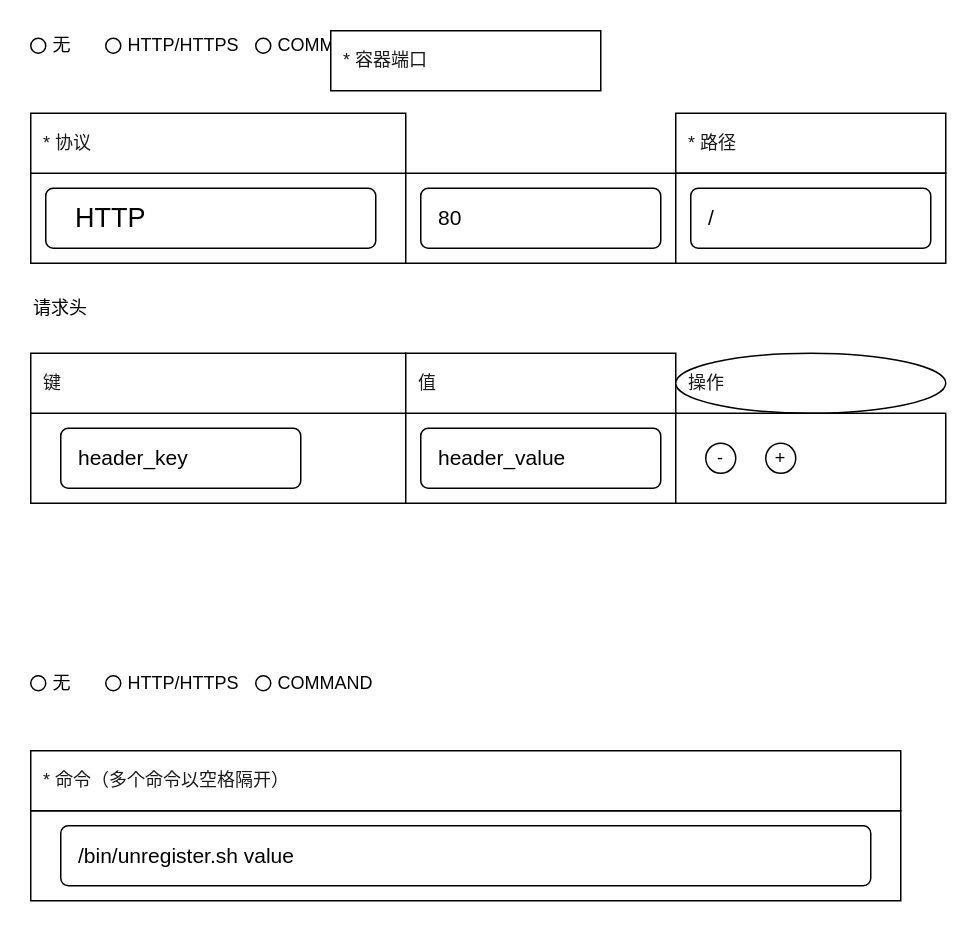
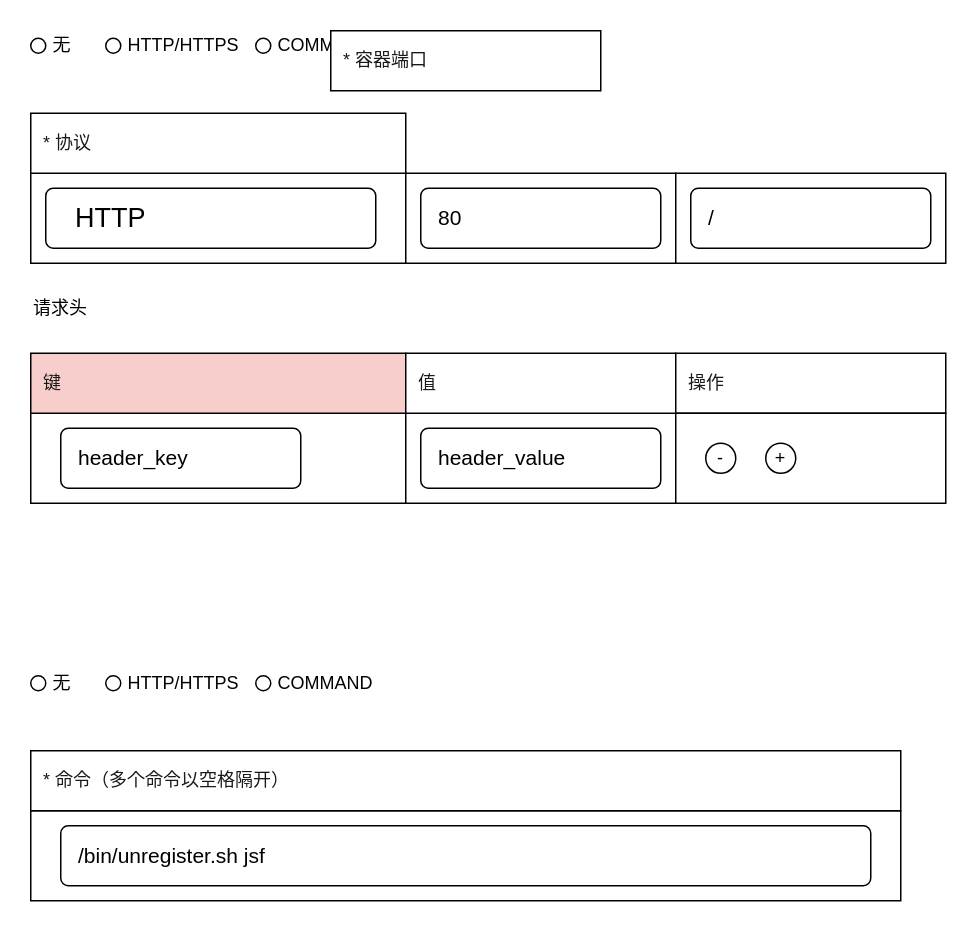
node "* 路径": removed
node "键": fillcolor #ffffff -> #f8cecc
node "操作": shape ellipse -> rectangle
node "/bin/unregister.sh value": label "/bin/unregister.sh value" -> "/bin/unregister.sh jsf"
